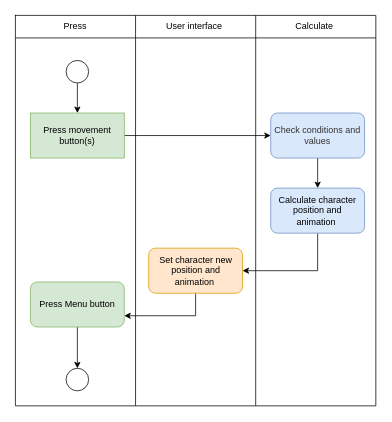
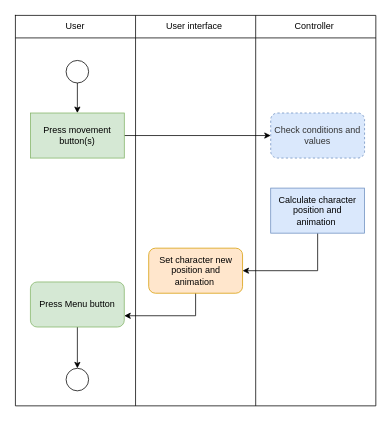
node "Press": label "Press" -> "User"
node "Calculate": label "Calculate" -> "Controller"
node "Check conditions and values": style solid -> dashed
edge "Check conditions and values" -> "Calculate character position and animation": removed
node "Calculate character position and animation": shape rounded rectangle -> rectangle
